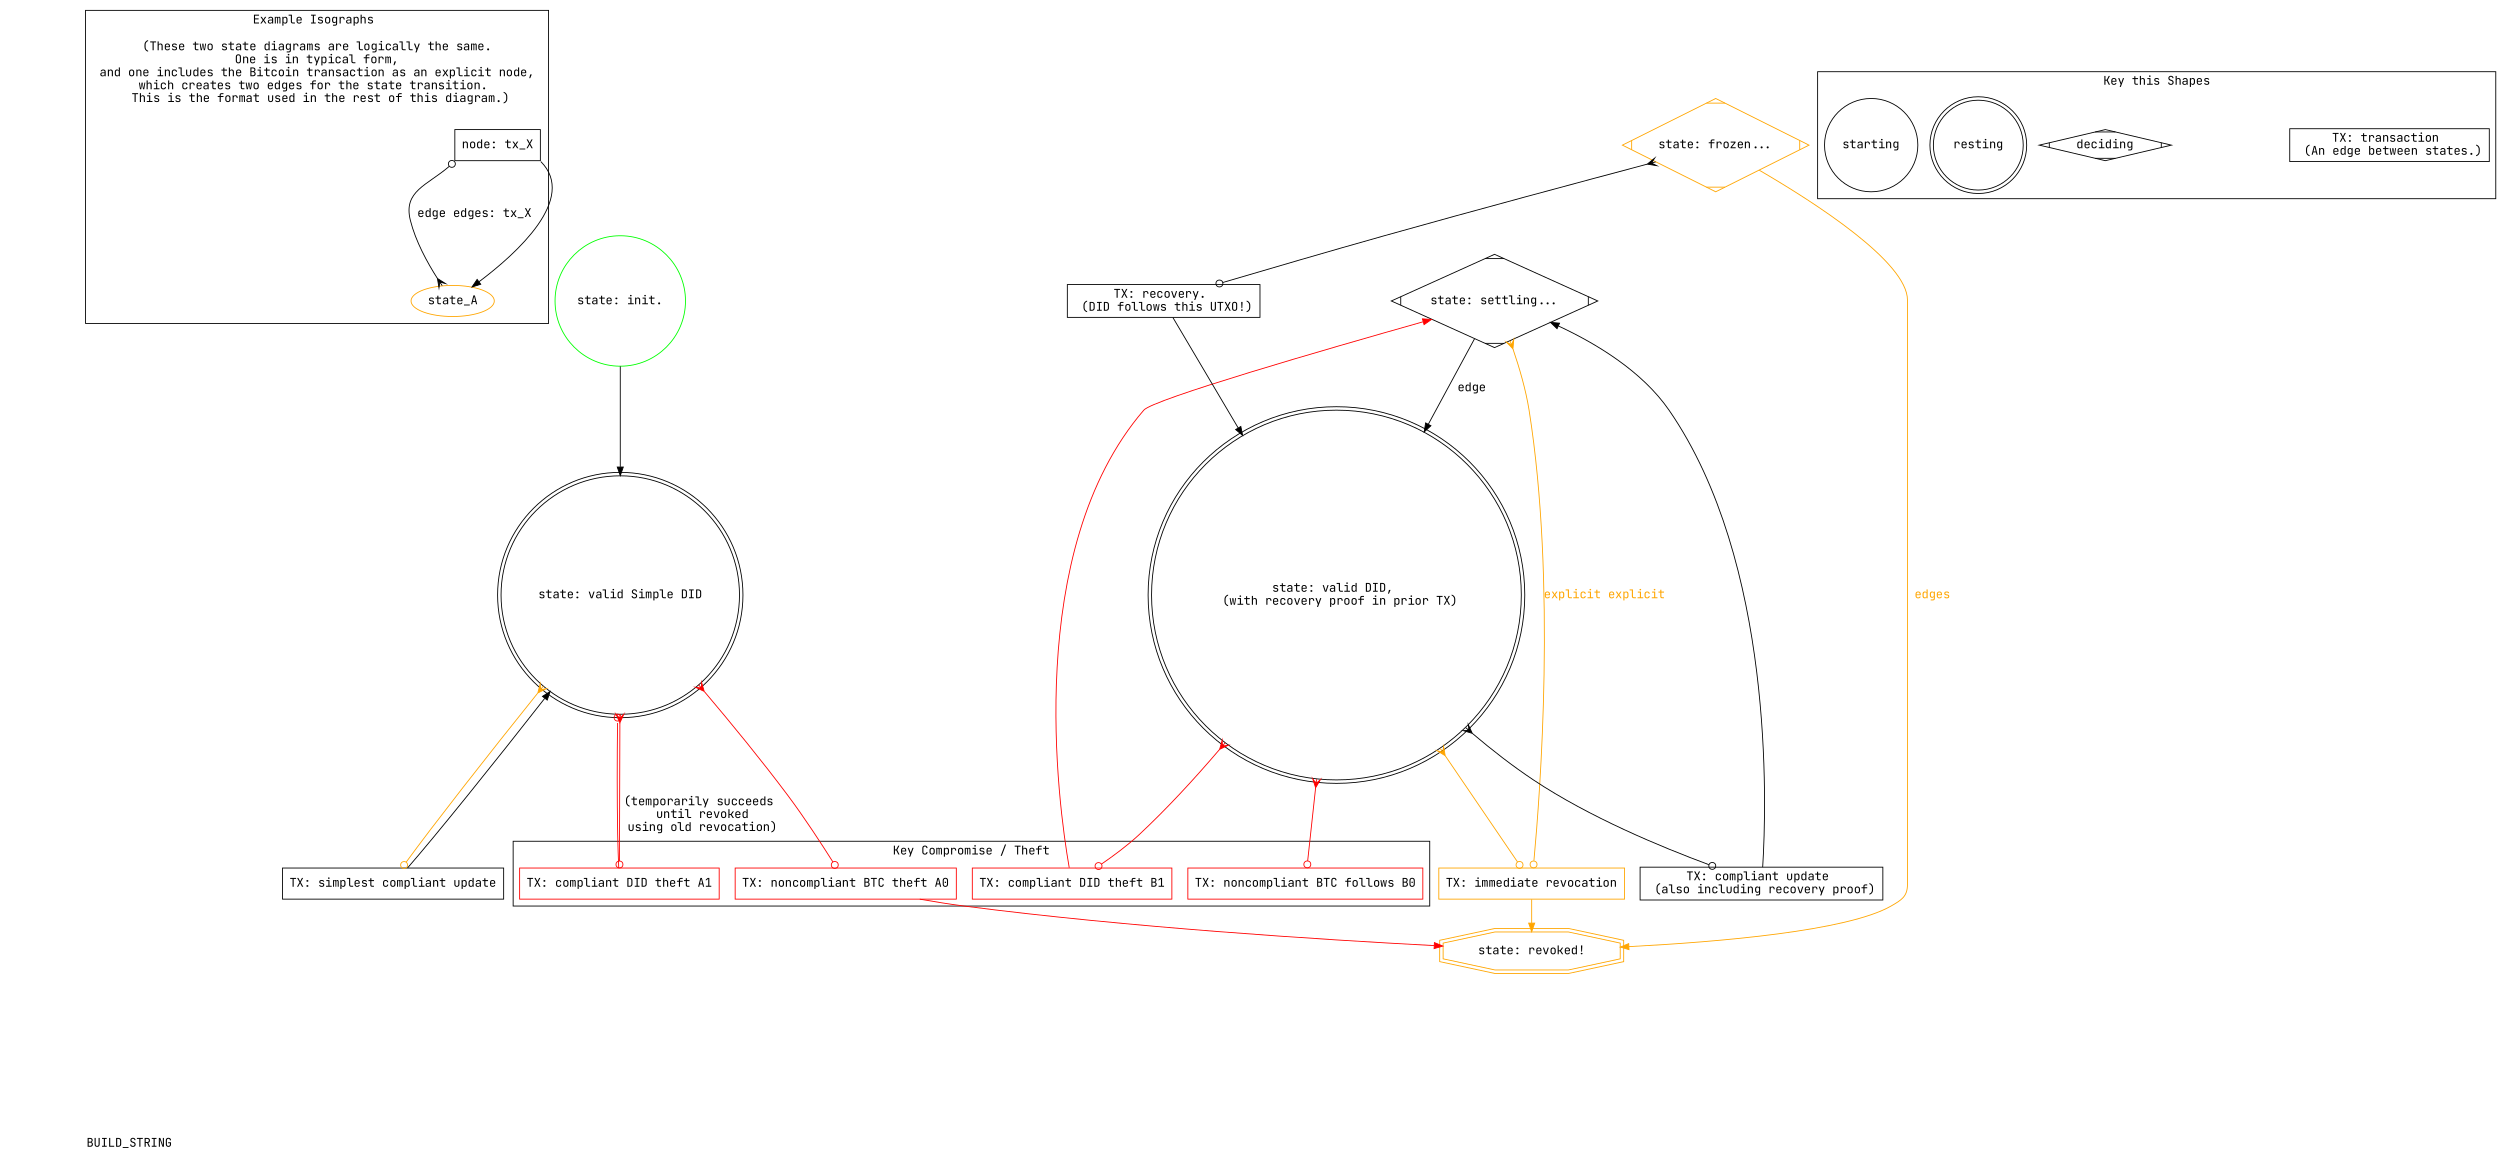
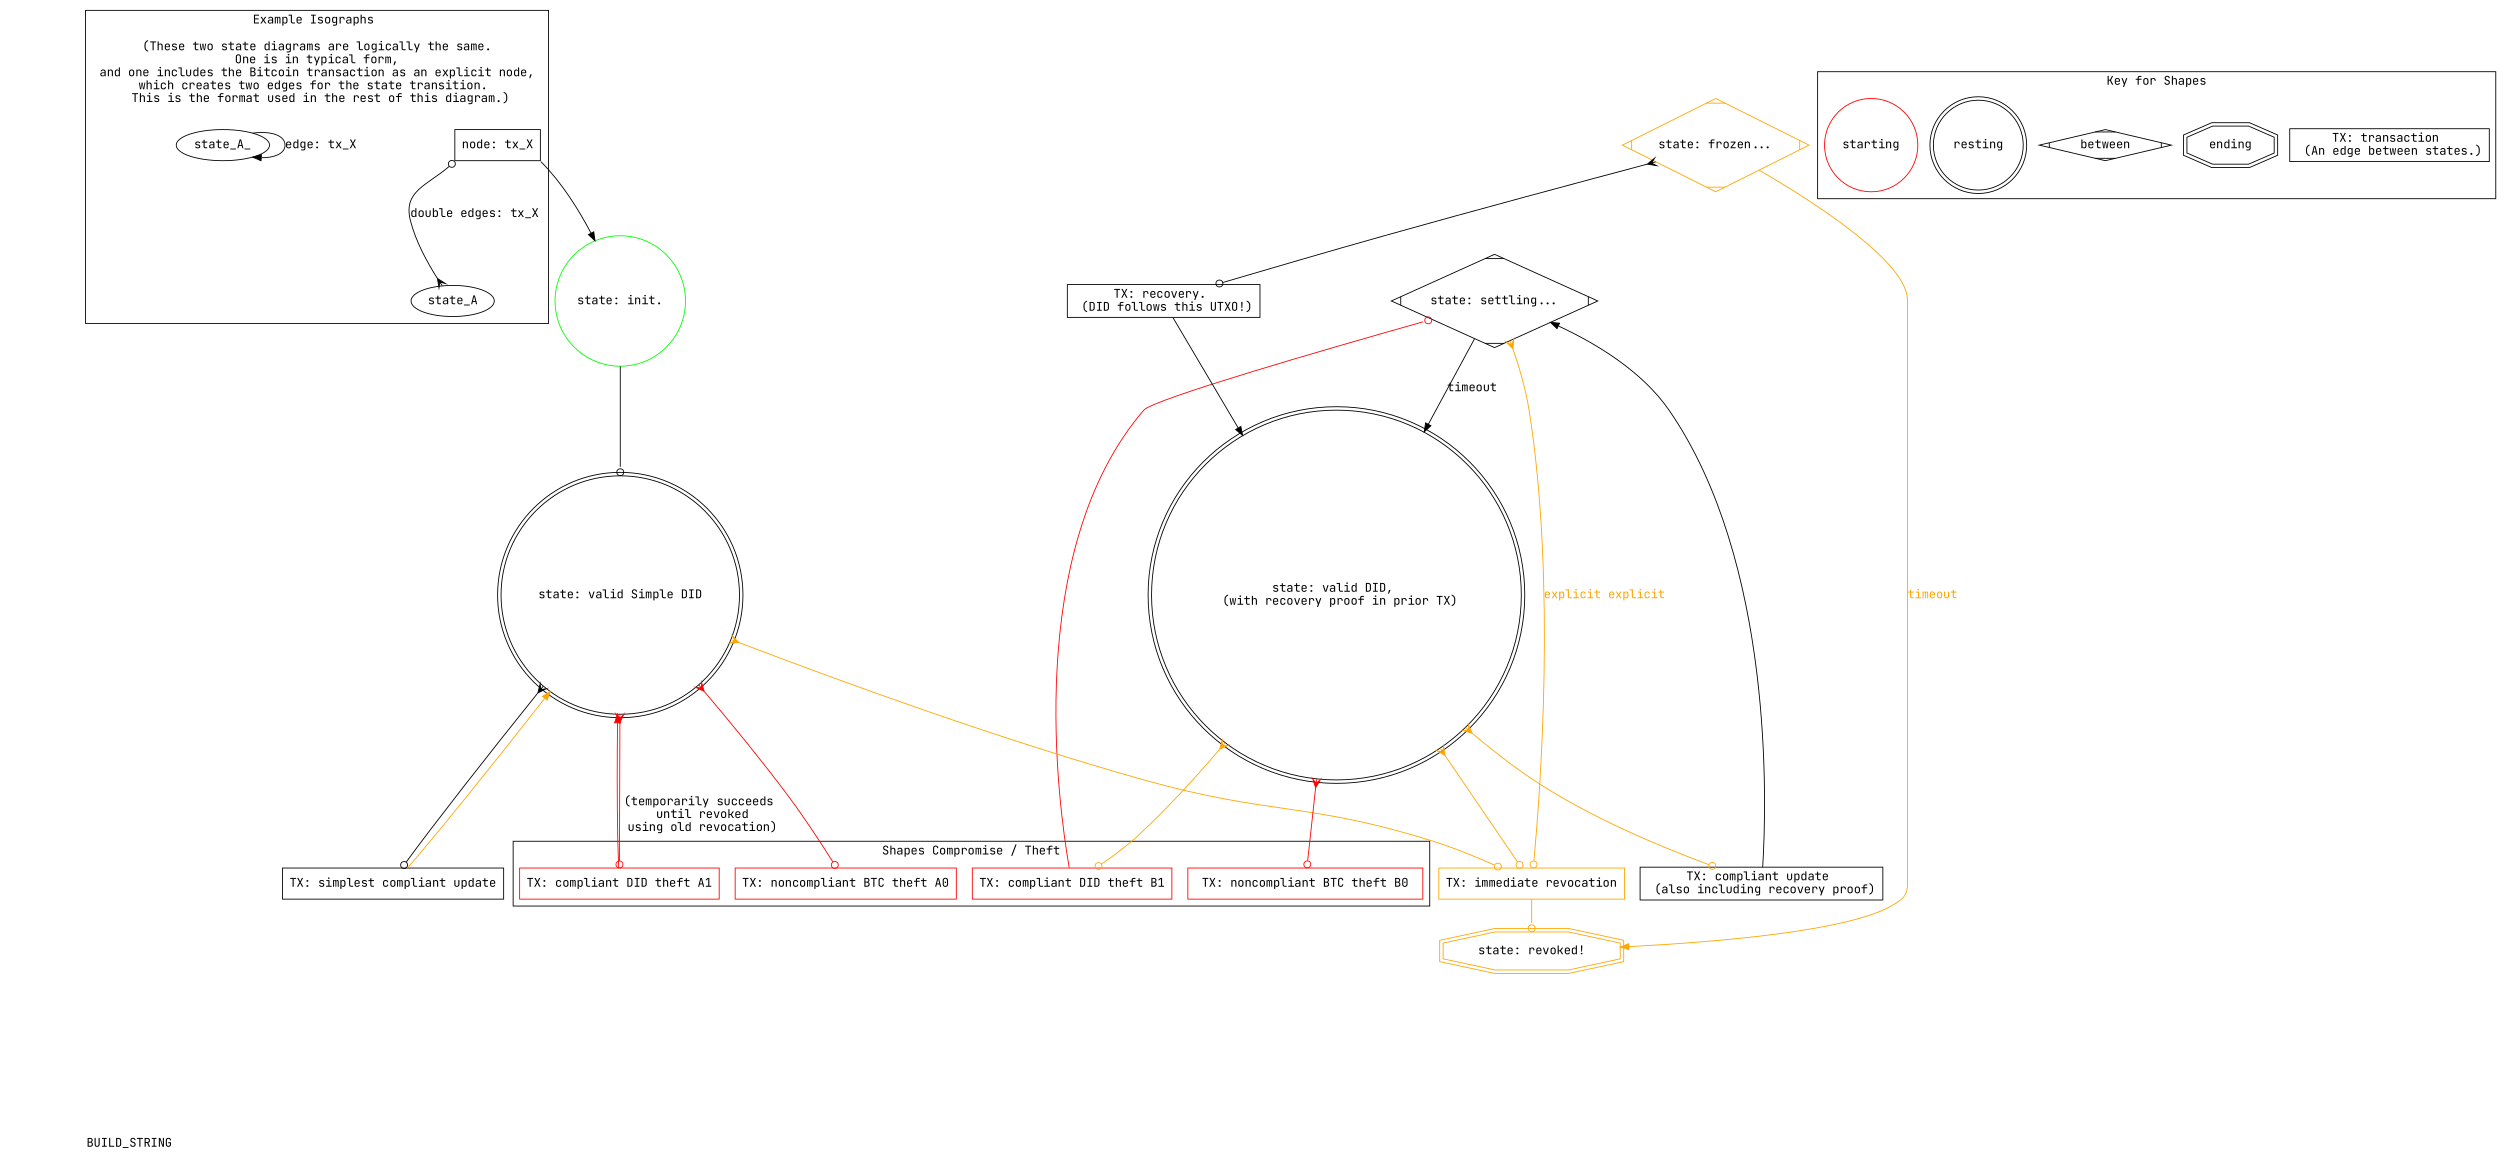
cluster "Key this Shapes": label "Key this Shapes" -> "Key for Shapes"
node "state_A_": added
node "starting": color black -> red
node "deciding": label "deciding" -> "between"
node "ending": added
edge "node: tx_X" -- "state_A": label "edge edges: tx_X" -> "double edges: tx_X"
edge "node: tx_X" -> "state_A": now "node: tx_X" -> "state: init."
node "state_A": color orange -> black
edge "state: settling..." -> "state: valid DID, (with recovery proof in prior TX)": label "edge" -> "timeout"
edge "state: init." -> "state: valid Simple DID": arrowhead normal -> odot
edge "TX: compliant DID theft B1" -> "state: settling...": arrowhead normal -> odot
edge "state: frozen..." -> "state: revoked!": label "edges" -> "timeout"
edge "state: valid Simple DID" -- "TX: immediate revocation": added
edge "state: valid Simple DID" -- "TX: simplest compliant update": color orange -> black
edge "TX: simplest compliant update" -> "state: valid Simple DID": color black -> orange
edge "TX: compliant DID theft A1" -> "state: valid Simple DID": arrowhead odot -> normal
edge "state: valid DID, (with recovery proof in prior TX)" -- "TX: compliant DID theft B1": color red -> orange
edge "state: valid DID, (with recovery proof in prior TX)" -- "TX: compliant update (also including recovery proof)": color black -> orange
cluster "Key Compromise / Theft": label "Key Compromise / Theft" -> "Shapes Compromise / Theft"
node "TX: noncompliant BTC follows B0": label "TX: noncompliant BTC follows B0" -> "TX: noncompliant BTC theft B0"
edge "TX: immediate revocation" -> "state: revoked!": arrowhead normal -> odot
edge "TX: noncompliant BTC theft A0" -> "state: revoked!": removed
